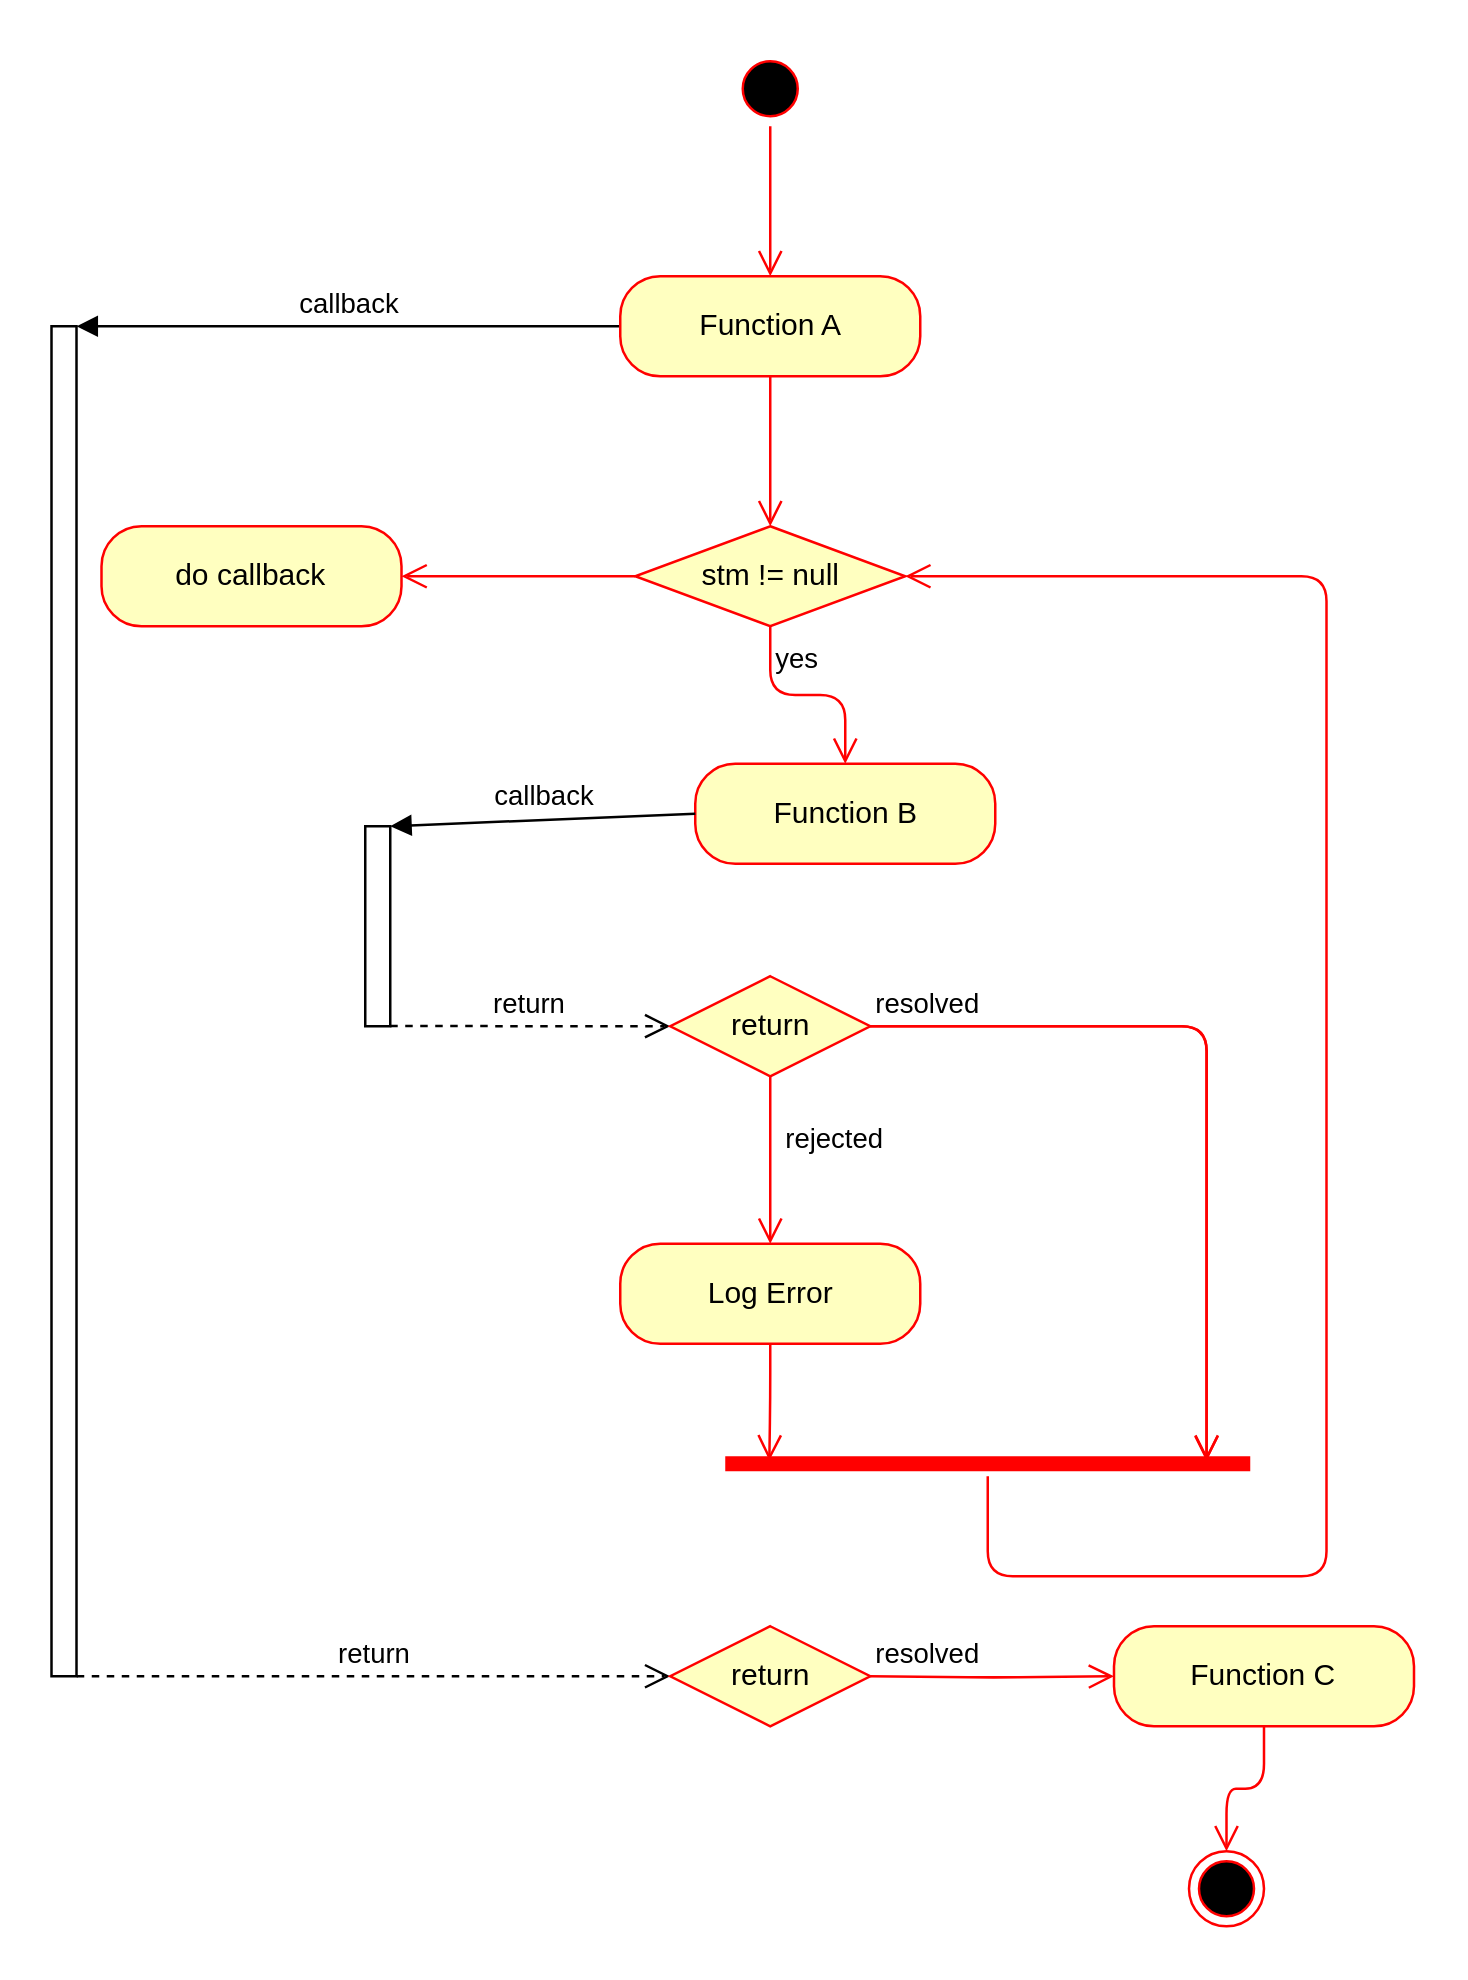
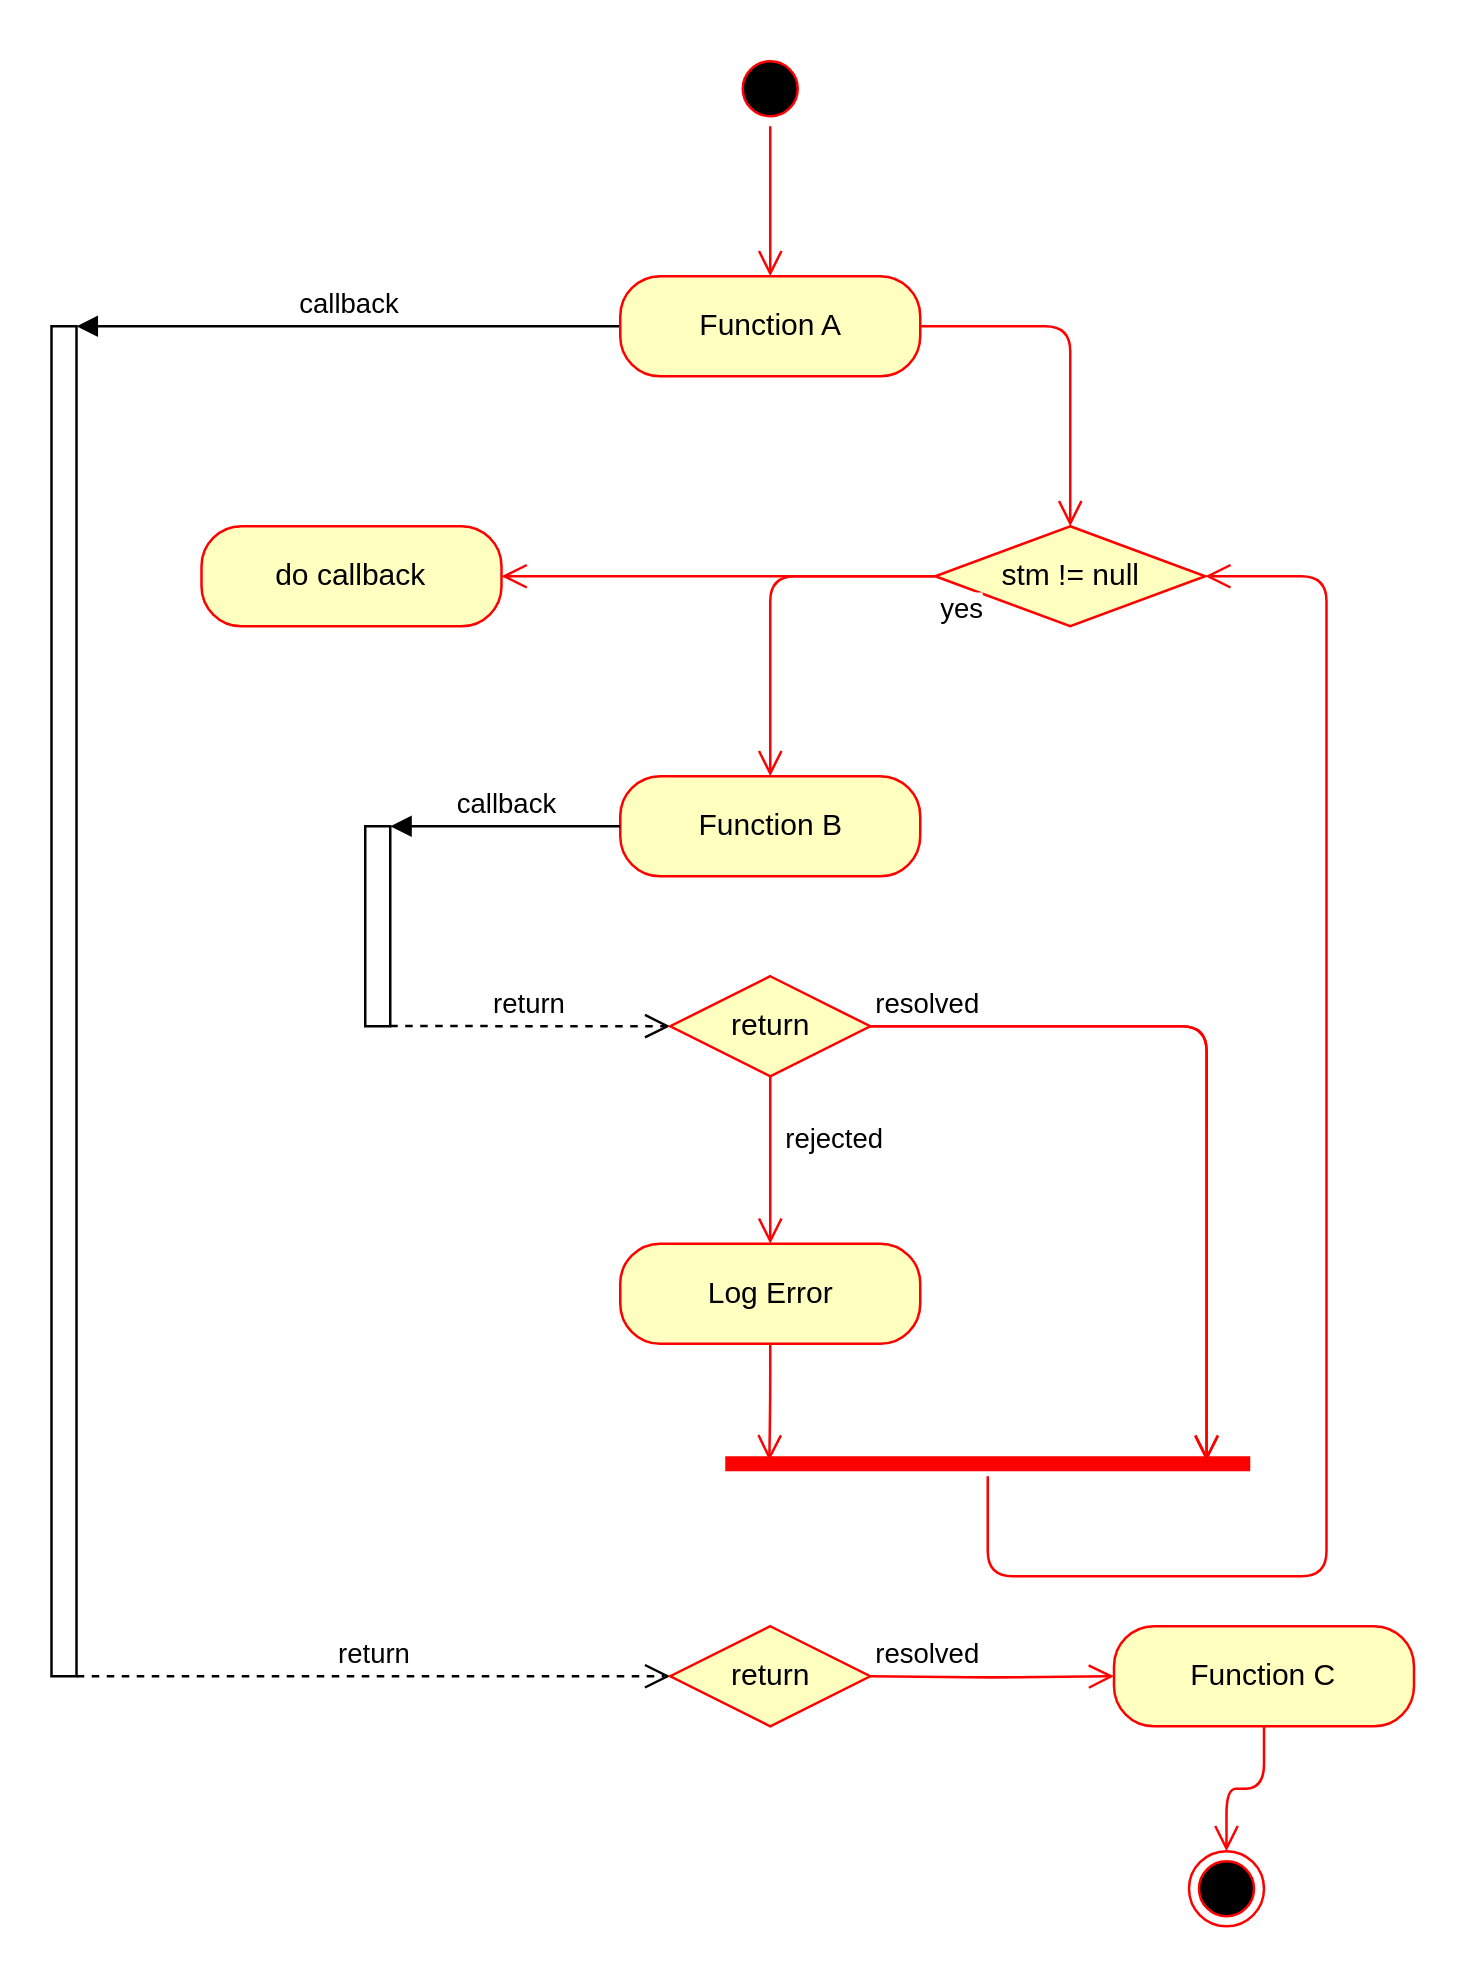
node "do callback": moved (251, 576) -> (351, 576)
node "stm != null": moved (770, 576) -> (1070, 576)
node "Function B": moved (845, 814) -> (770, 826)
